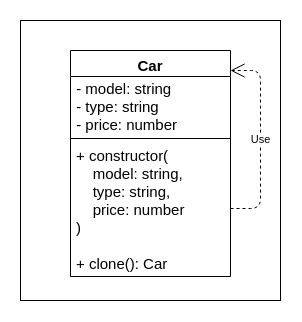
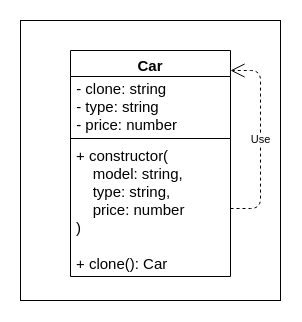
node "- model: string - type: string - price: number": label "- model: string - type: string - price: number" -> "- clone: string - type: string - price: number"
